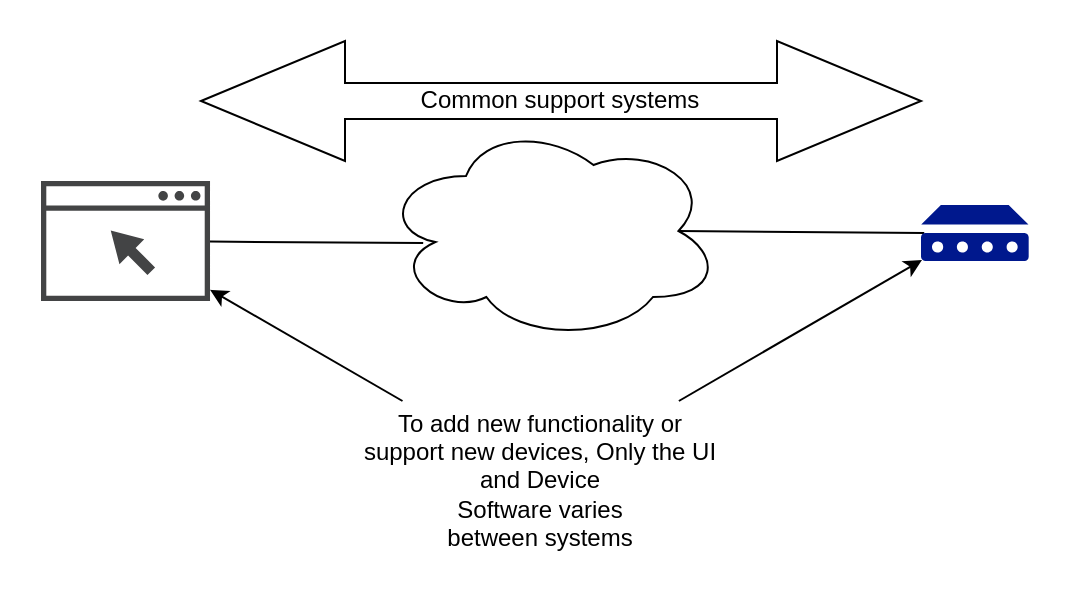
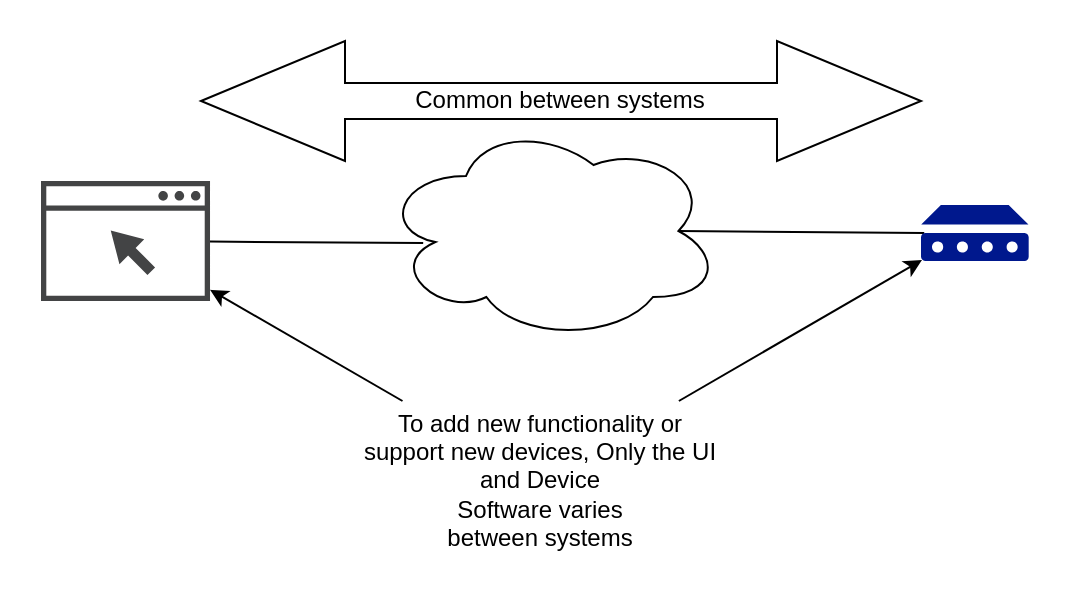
node "Common support systems": label "Common support systems" -> "Common between systems"
